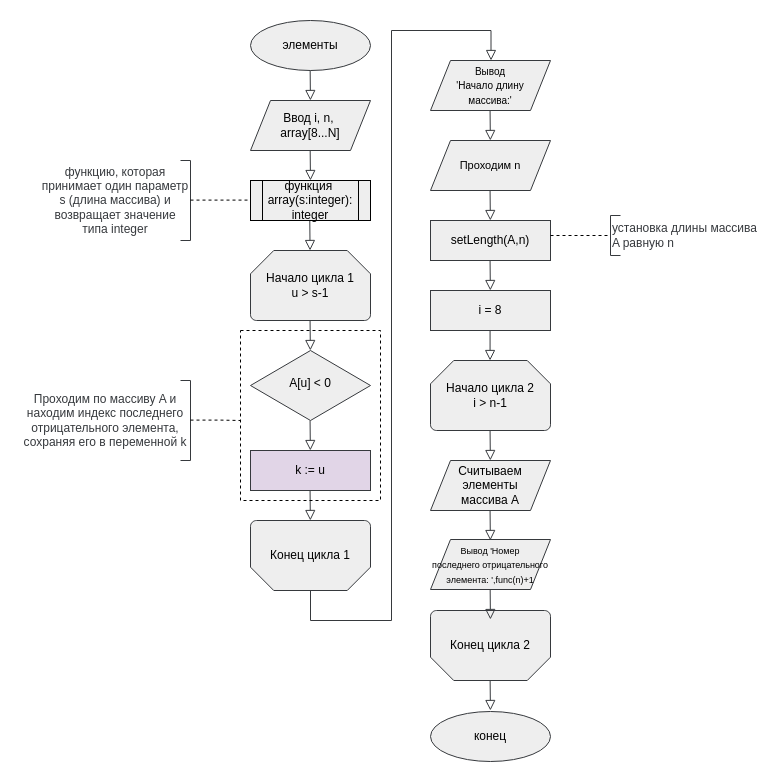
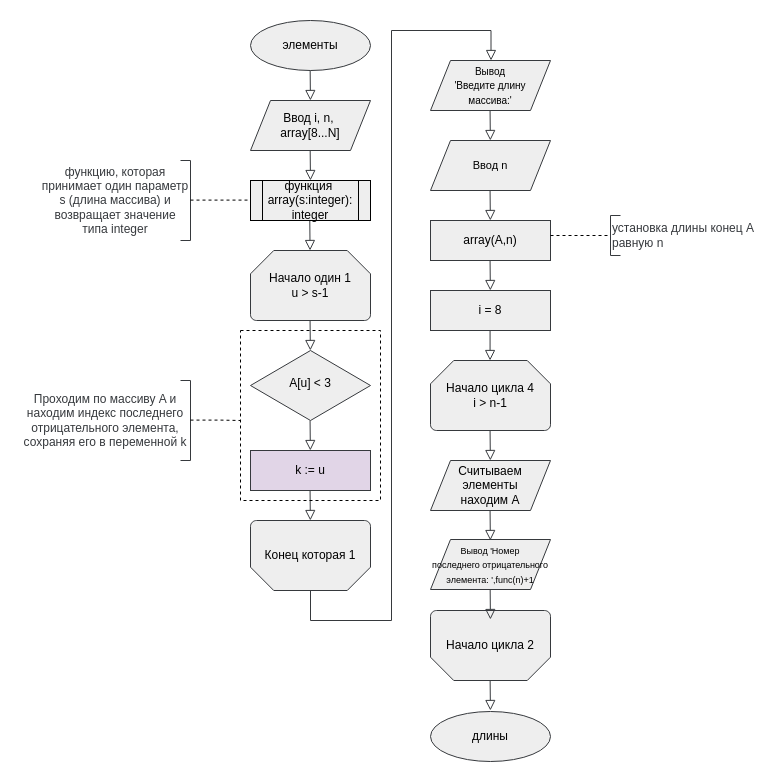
node "Вывод 'Начало длину массива:'": label "Вывод 'Начало длину массива:'" -> "Вывод 'Введите длину массива:'"
node "Проходим n": label "Проходим n" -> "Ввод n"
node "установка длины массива A равную n": label "установка длины массива A равную n" -> "установка длины конец A равную n"
node "setLength(A,n)": label "setLength(A,n)" -> "array(A,n)"
node "Начало цикла 1 u > s-1": label "Начало цикла 1 u > s-1" -> "Начало один 1 u > s-1"
node "A[u] < 0": label "A[u] < 0" -> "A[u] < 3"
node "Начало цикла 2 i > n-1": label "Начало цикла 2 i > n-1" -> "Начало цикла 4 i > n-1"
node "Считываем элементы массива A": label "Считываем элементы массива A" -> "Считываем элементы находим A"
node "Конец цикла 1": label "Конец цикла 1" -> "Конец которая 1"
node "Конец цикла 2": label "Конец цикла 2" -> "Начало цикла 2"
node "конец": label "конец" -> "длины"
